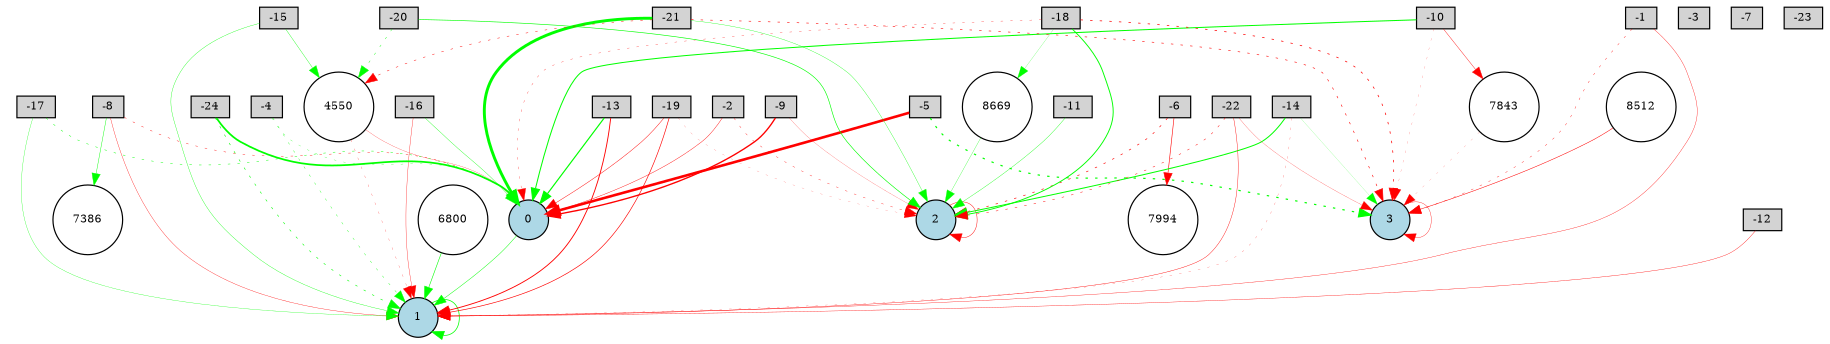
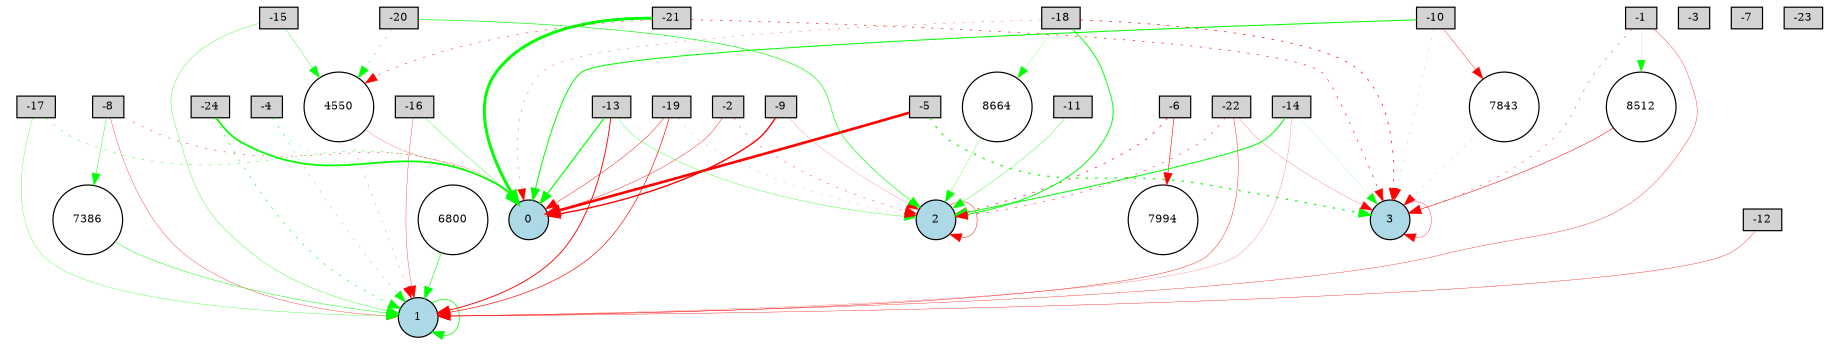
edge "-1" -> "8512": added
edge "-21" -> "2": now "-13" -> "2"
node "8669": label "8669" -> "8664"
edge "0" -> "1": now "7386" -> "1"
edge "-14" -> "1": style dotted -> solid
